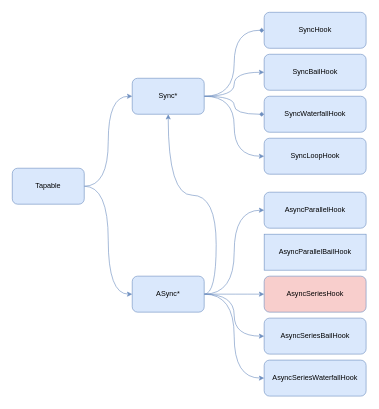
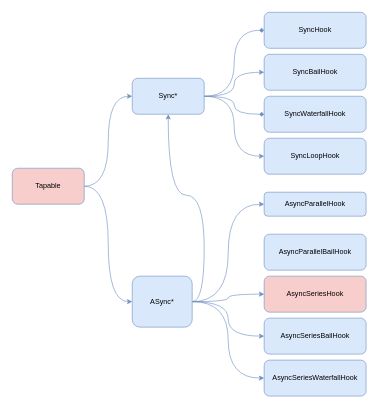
node "Tapable": fillcolor #dae8fc -> #f8cecc
node "AsyncParallelHook": size 102x36 -> 102x24
node "AsyncParallelBailHook": shape rectangle -> rounded rectangle
node "ASync*": size 72x36 -> 60x51
